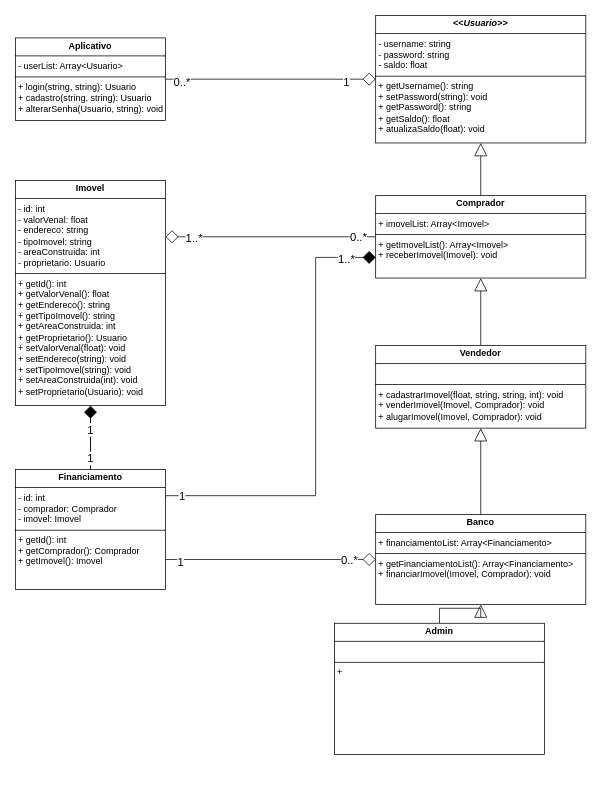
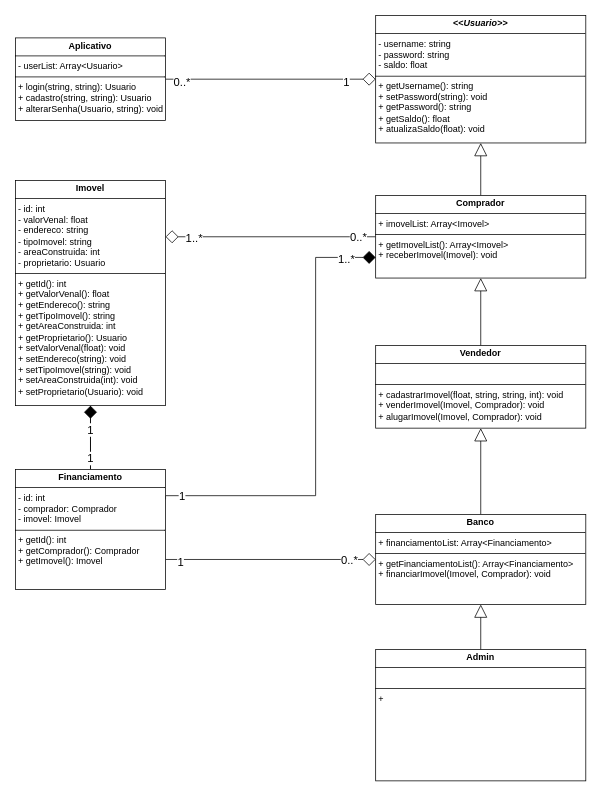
node "Admin +": moved (439, 689) -> (480, 715)
